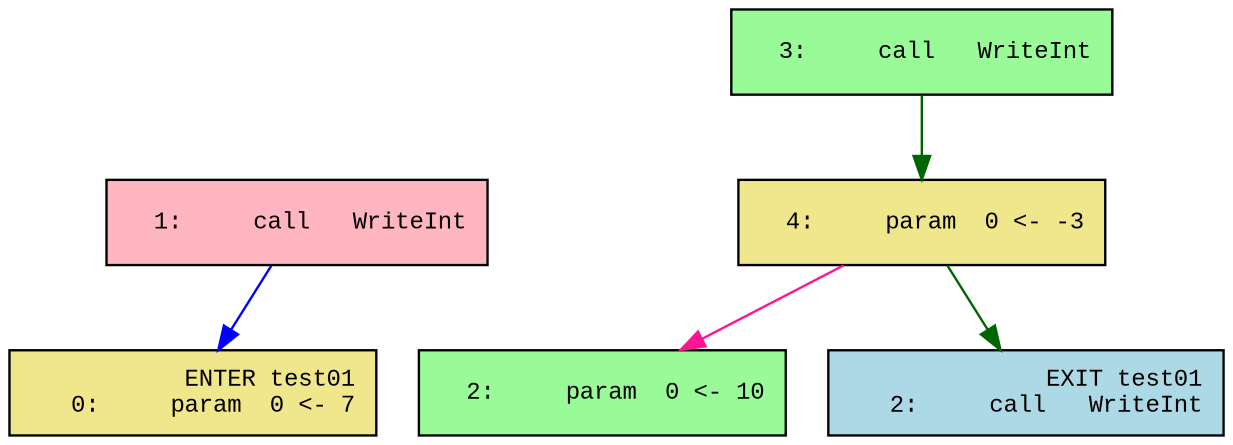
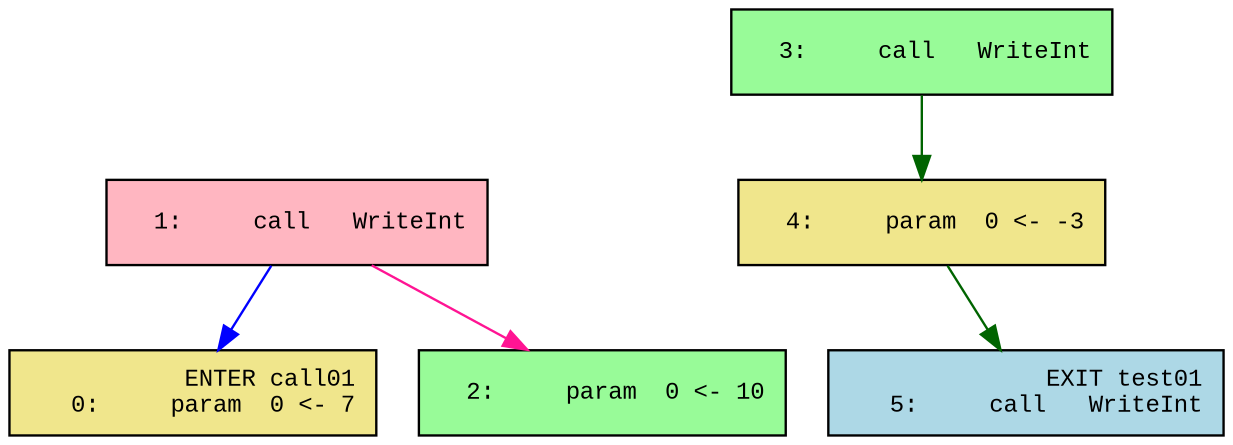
edge "4:     param  0 <- -3" -> "2:     param  0 <- 10": now "1:     call   WriteInt" -> "2:     param  0 <- 10"
node "ENTER test01 0:     param  0 <- 7": label "ENTER test01 0:     param  0 <- 7" -> "ENTER call01 0:     param  0 <- 7"
node "EXIT test01 2:     call   WriteInt": label "EXIT test01 2:     call   WriteInt" -> "EXIT test01 5:     call   WriteInt"
